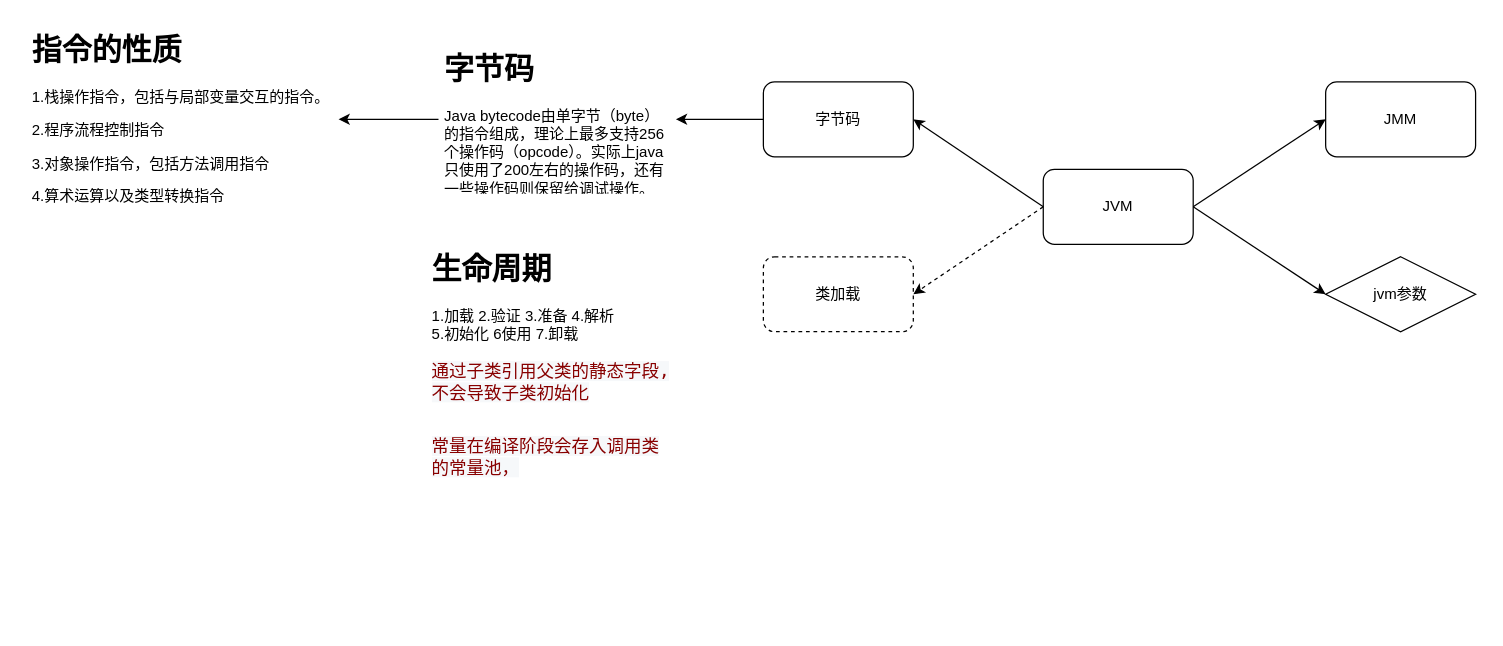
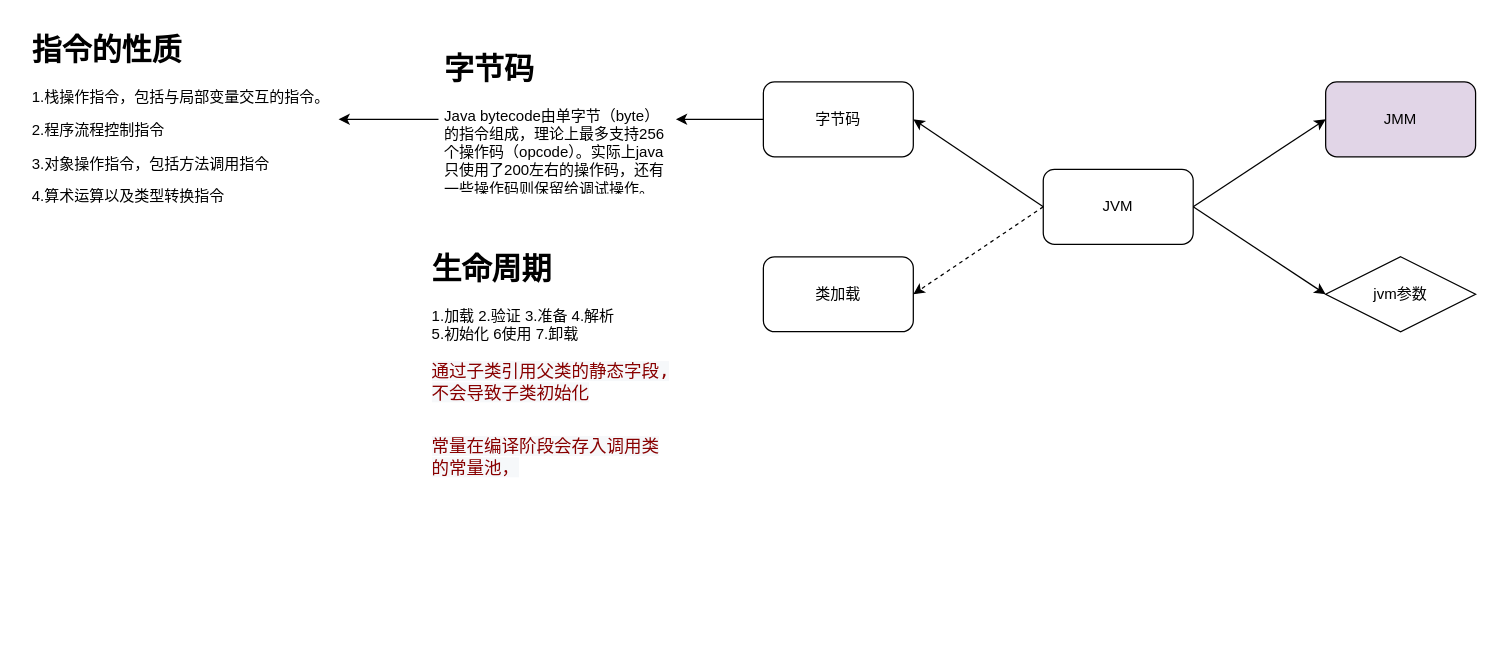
node "JMM": fillcolor #ffffff -> #e1d5e7
node "类加载": style dashed -> solid
